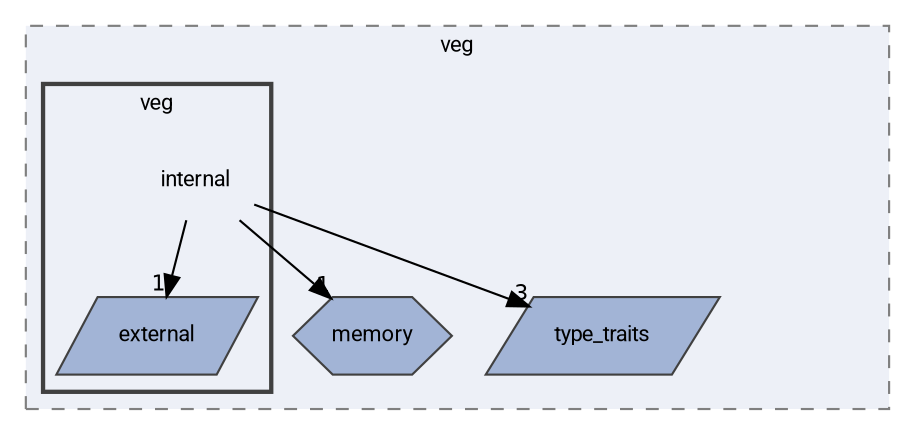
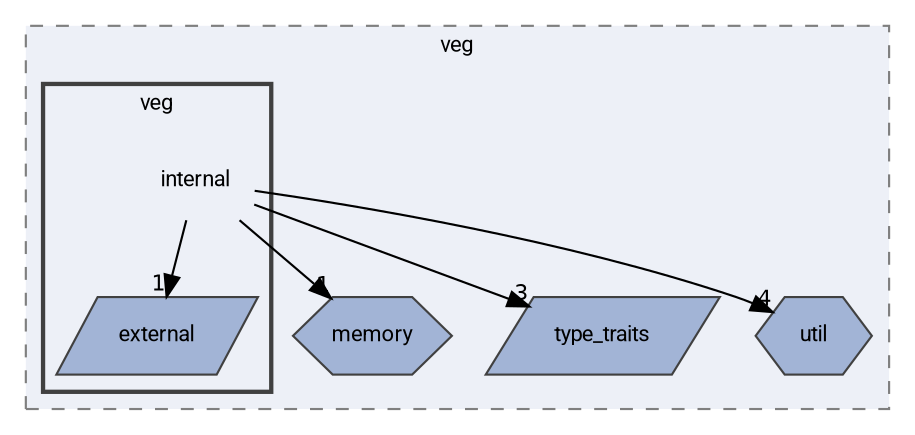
node "util": added
